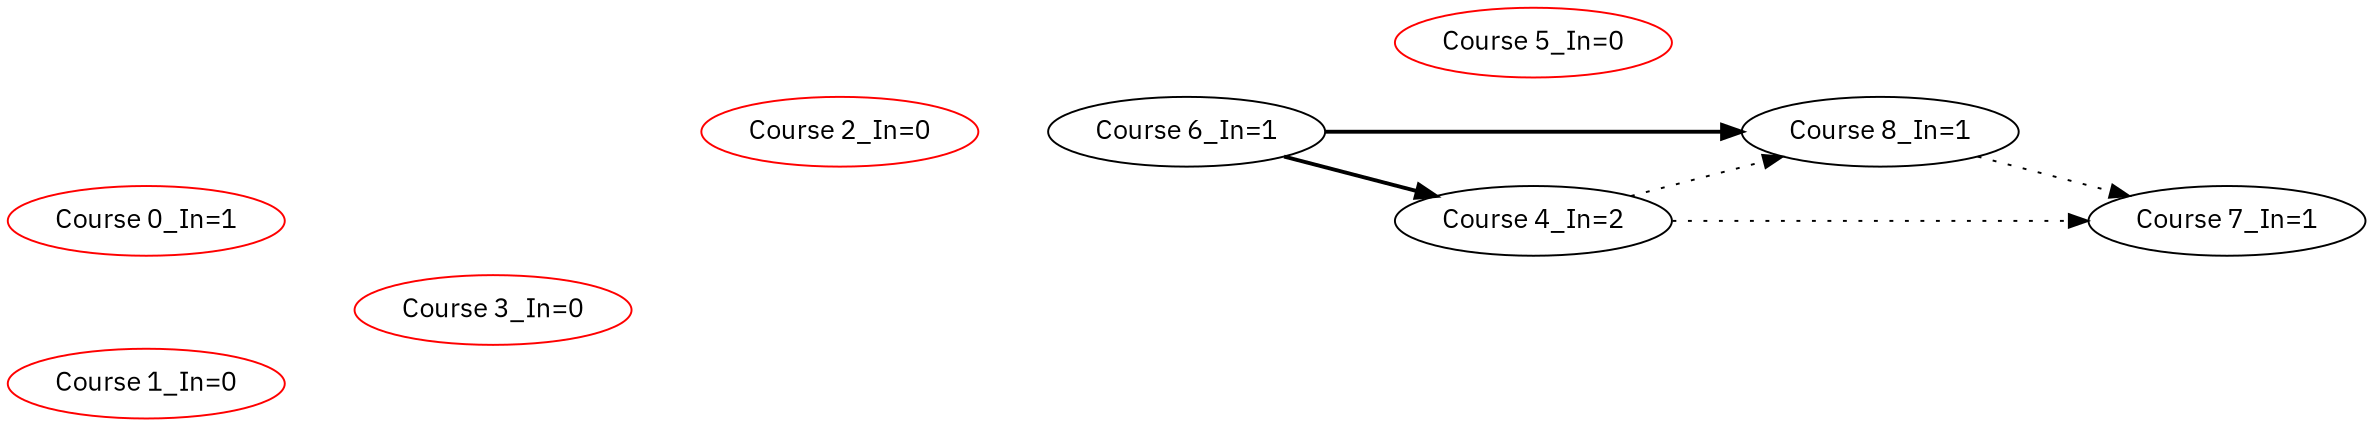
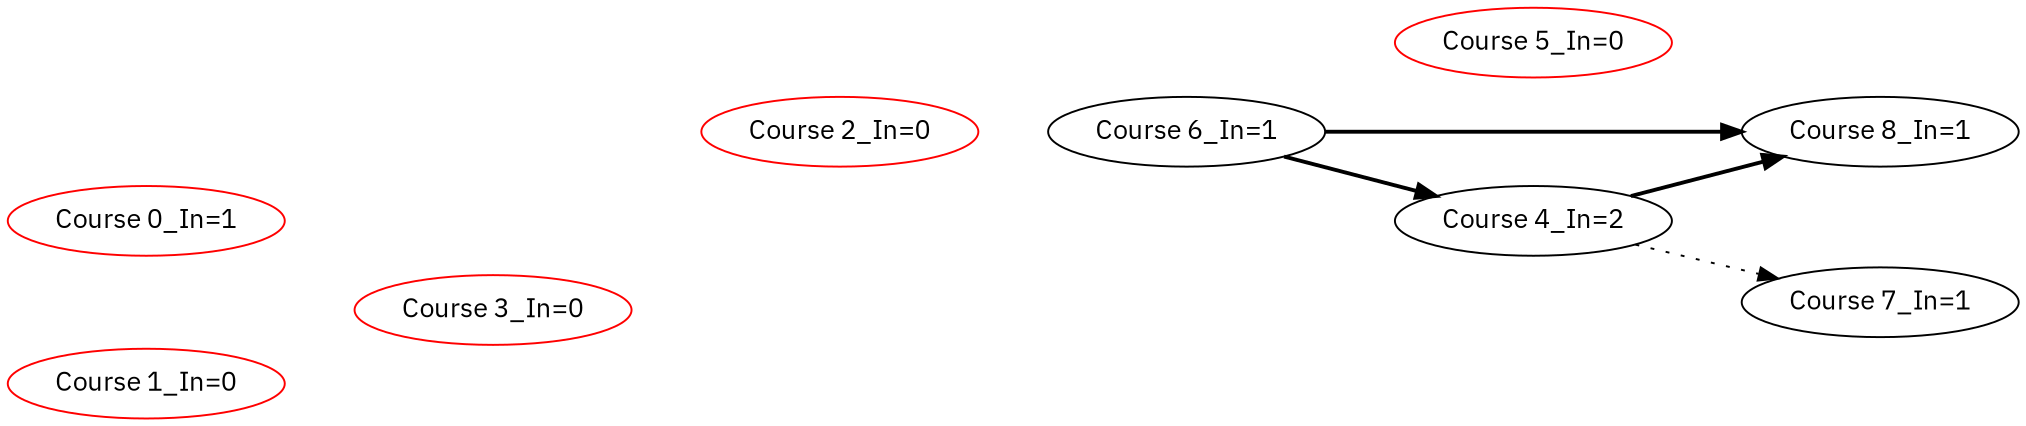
edge "Course 8_In=1" -> "Course 7_In=1": removed
edge "Course 4_In=2" -> "Course 8_In=1": style dotted -> bold
